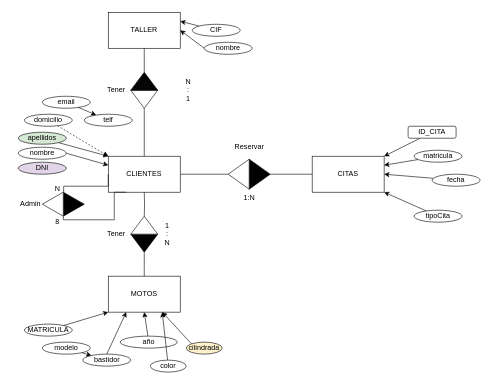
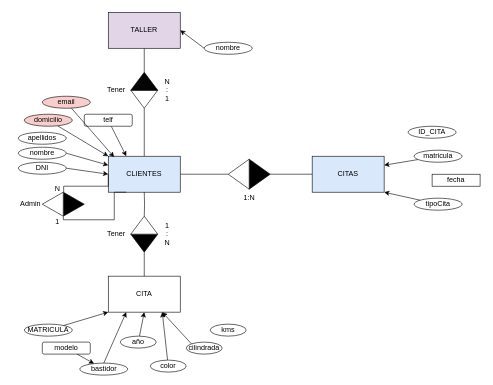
edge "CIF" -> "TALLER": removed
node "TALLER": fillcolor #ffffff -> #e1d5e7
node "CIF": removed
node "N : 1": moved (188, 90) -> (167, 90)
node "email": fillcolor #ffffff -> #f8cecc
edge "email" -> "telf": now "email" -> "CLIENTES"
node "domicilio": fillcolor #ffffff -> #f8cecc
node "telf": shape ellipse -> rounded rectangle
node "ID_CITA": shape rounded rectangle -> ellipse
node "apellidos": fillcolor #d5e8d4 -> #ffffff
edge "telf" -> "CLIENTES": added
edge "domicilio" -> "CLIENTES": style dashed -> solid
edge "ID_CITA" -> "CITAS": removed
node "Reservar": removed
edge "apellidos" -> "CLIENTES": removed
node "DNI": fillcolor #e1d5e7 -> #ffffff
edge "DNI" -> "CLIENTES": added
node "CLIENTES": fillcolor #ffffff -> #dae8fc
node "CITAS": fillcolor #ffffff -> #dae8fc
edge "fecha" -> "CITAS": removed
node "fecha": shape ellipse -> rectangle
node "tipoCita": moved (438, 216) -> (438, 204)
node "8": label "8" -> "1"
node "MOTOS": label "MOTOS" -> "CITA"
node "kms": added
node "año": size 57x12 -> 36x12
node "modelo": shape ellipse -> rounded rectangle
node "cilindrada": fillcolor #fff2cc -> #ffffff
node "bastidor": moved (107, 360) -> (104, 369)
